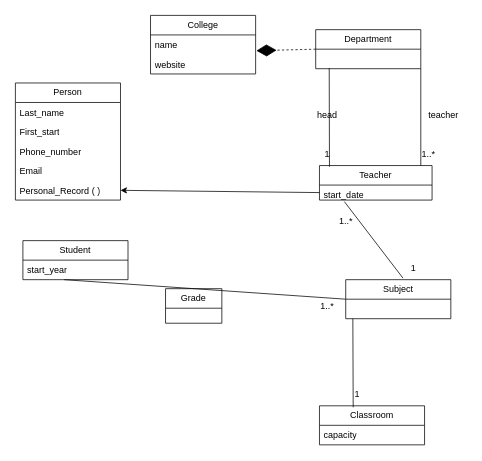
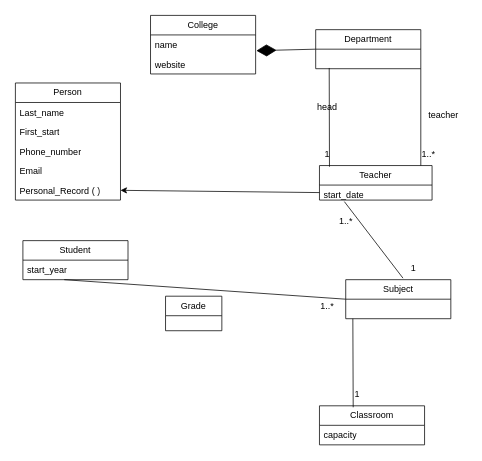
edge "Department" -> "name": style dashed -> solid
node "head": moved (327, 115) -> (327, 108)
node "Grade": moved (194, 306) -> (194, 313)
